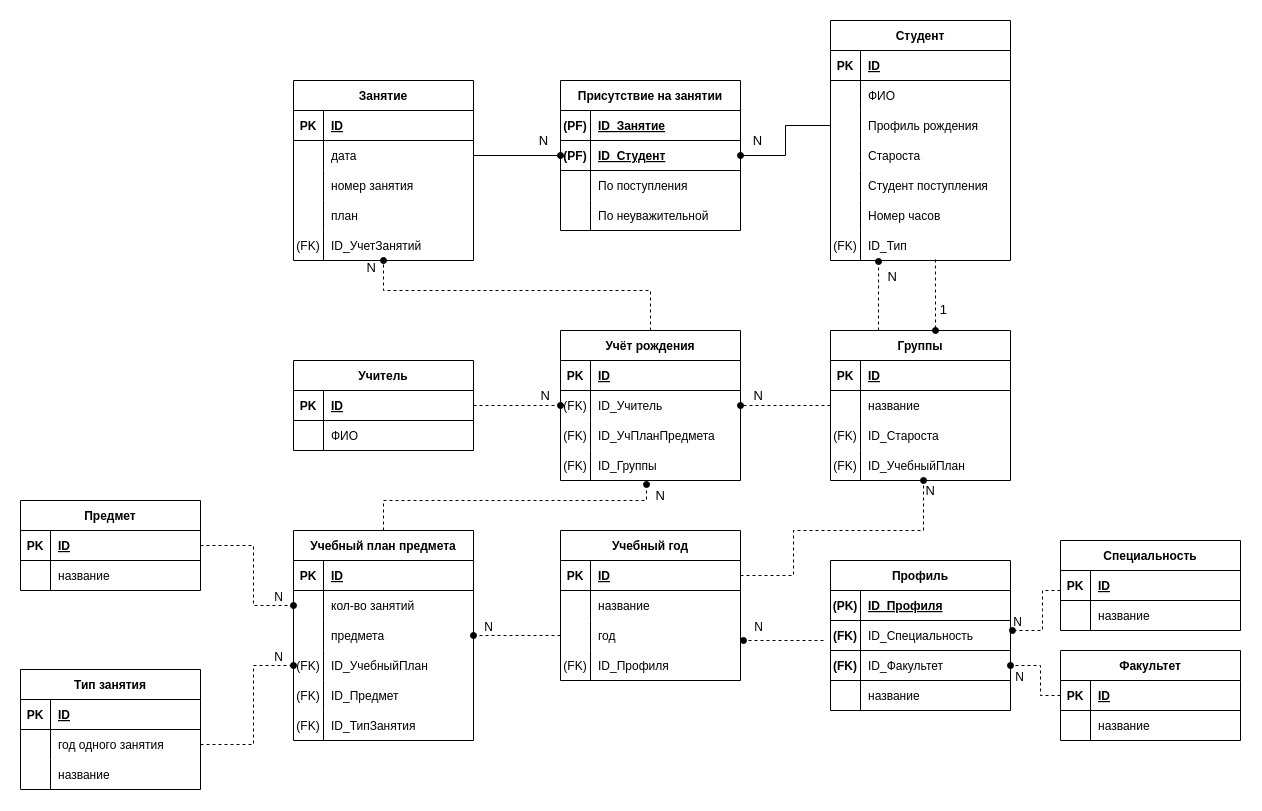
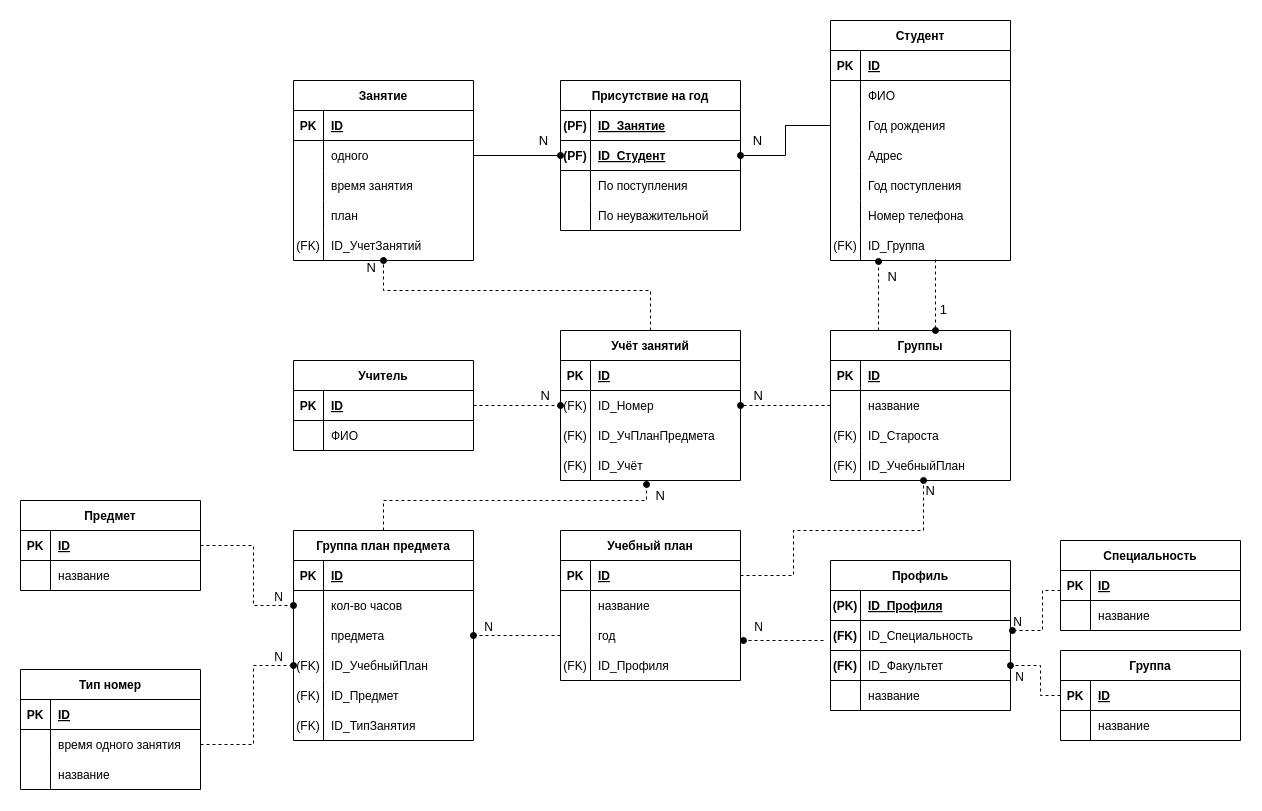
node "Присутствие на занятии": label "Присутствие на занятии" -> "Присутствие на год"
node "Профиль рождения": label "Профиль рождения" -> "Год рождения"
node "дата": label "дата" -> "одного"
node "Староста": label "Староста" -> "Адрес"
node "номер занятия": label "номер занятия" -> "время занятия"
node "Студент поступления": label "Студент поступления" -> "Год поступления"
node "Номер часов": label "Номер часов" -> "Номер телефона"
node "ID_Тип": label "ID_Тип" -> "ID_Группа"
node "Учёт рождения": label "Учёт рождения" -> "Учёт занятий"
node "ID_Учитель": label "ID_Учитель" -> "ID_Номер"
node "ID_Группы": label "ID_Группы" -> "ID_Учёт"
node "Учебный план предмета": label "Учебный план предмета" -> "Группа план предмета"
node "Учебный год": label "Учебный год" -> "Учебный план"
node "кол-во занятий": label "кол-во занятий" -> "кол-во часов"
node "Факультет": label "Факультет" -> "Группа"
node "Тип занятия": label "Тип занятия" -> "Тип номер"
node "год одного занятия": label "год одного занятия" -> "время одного занятия"
